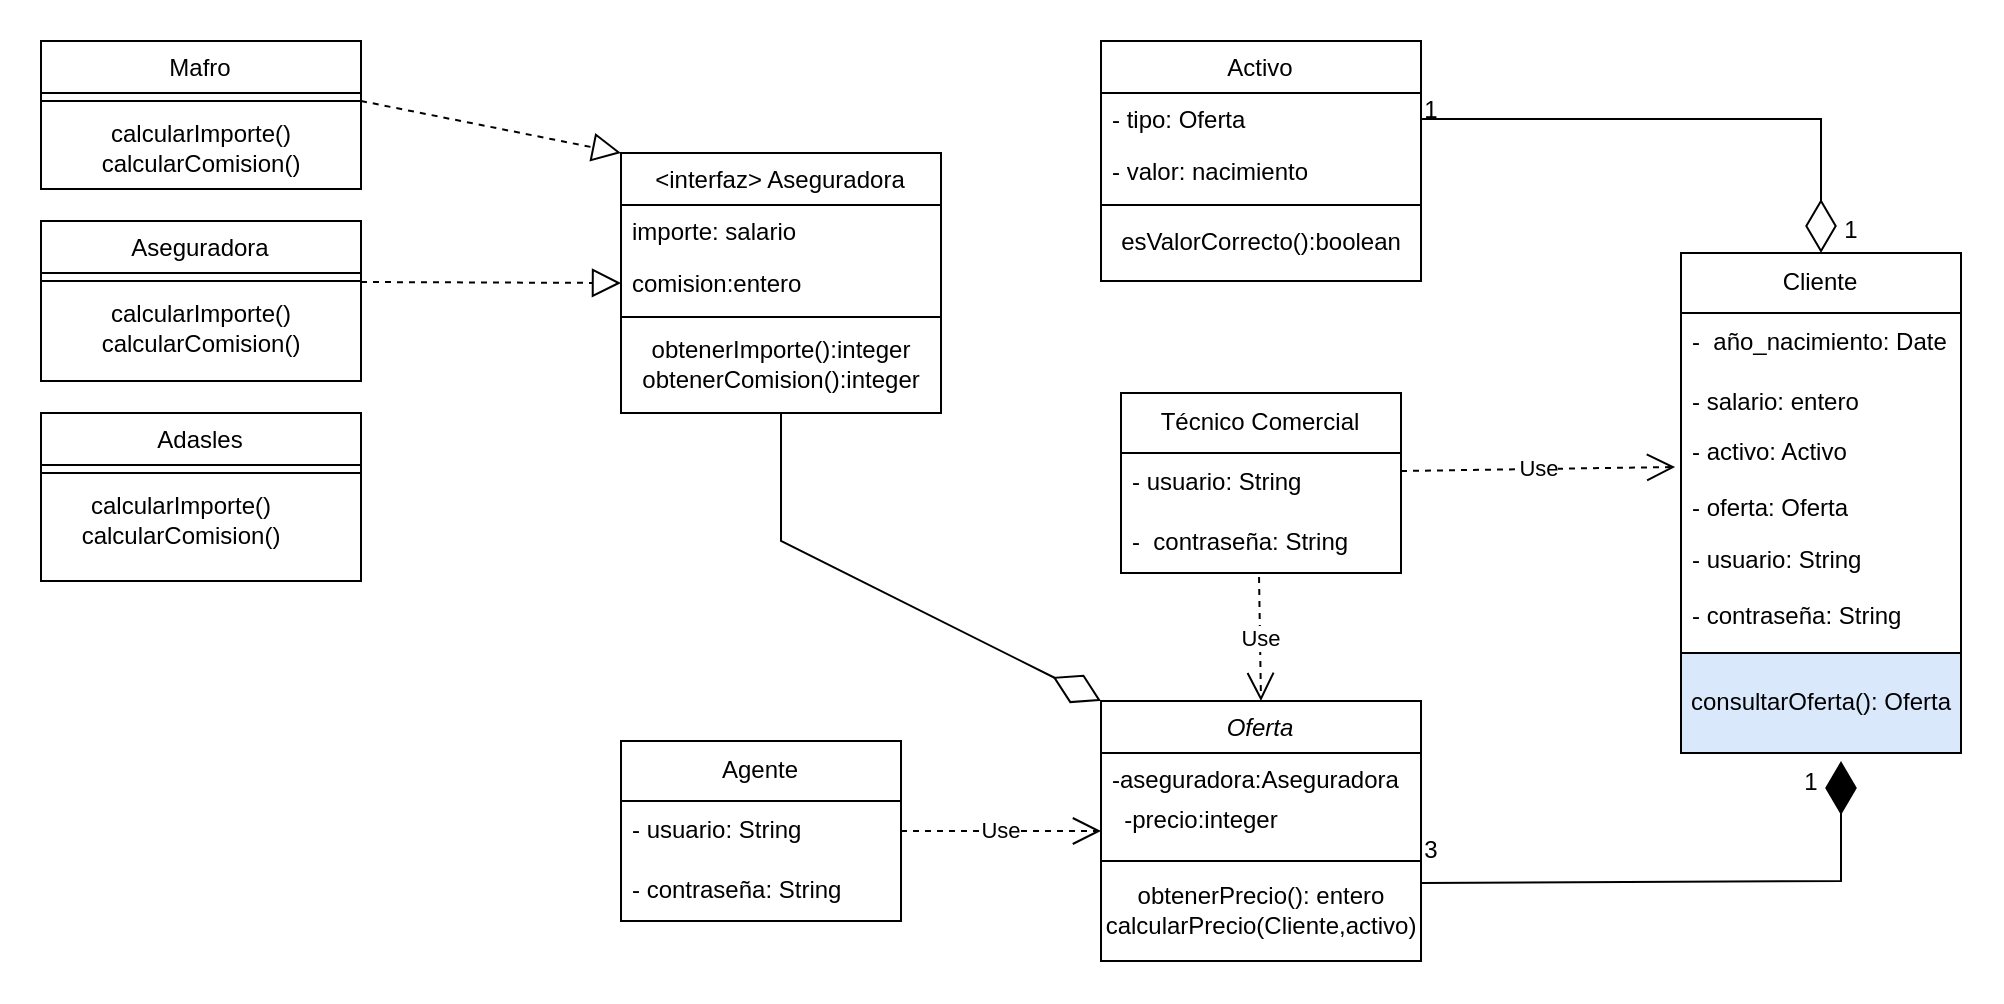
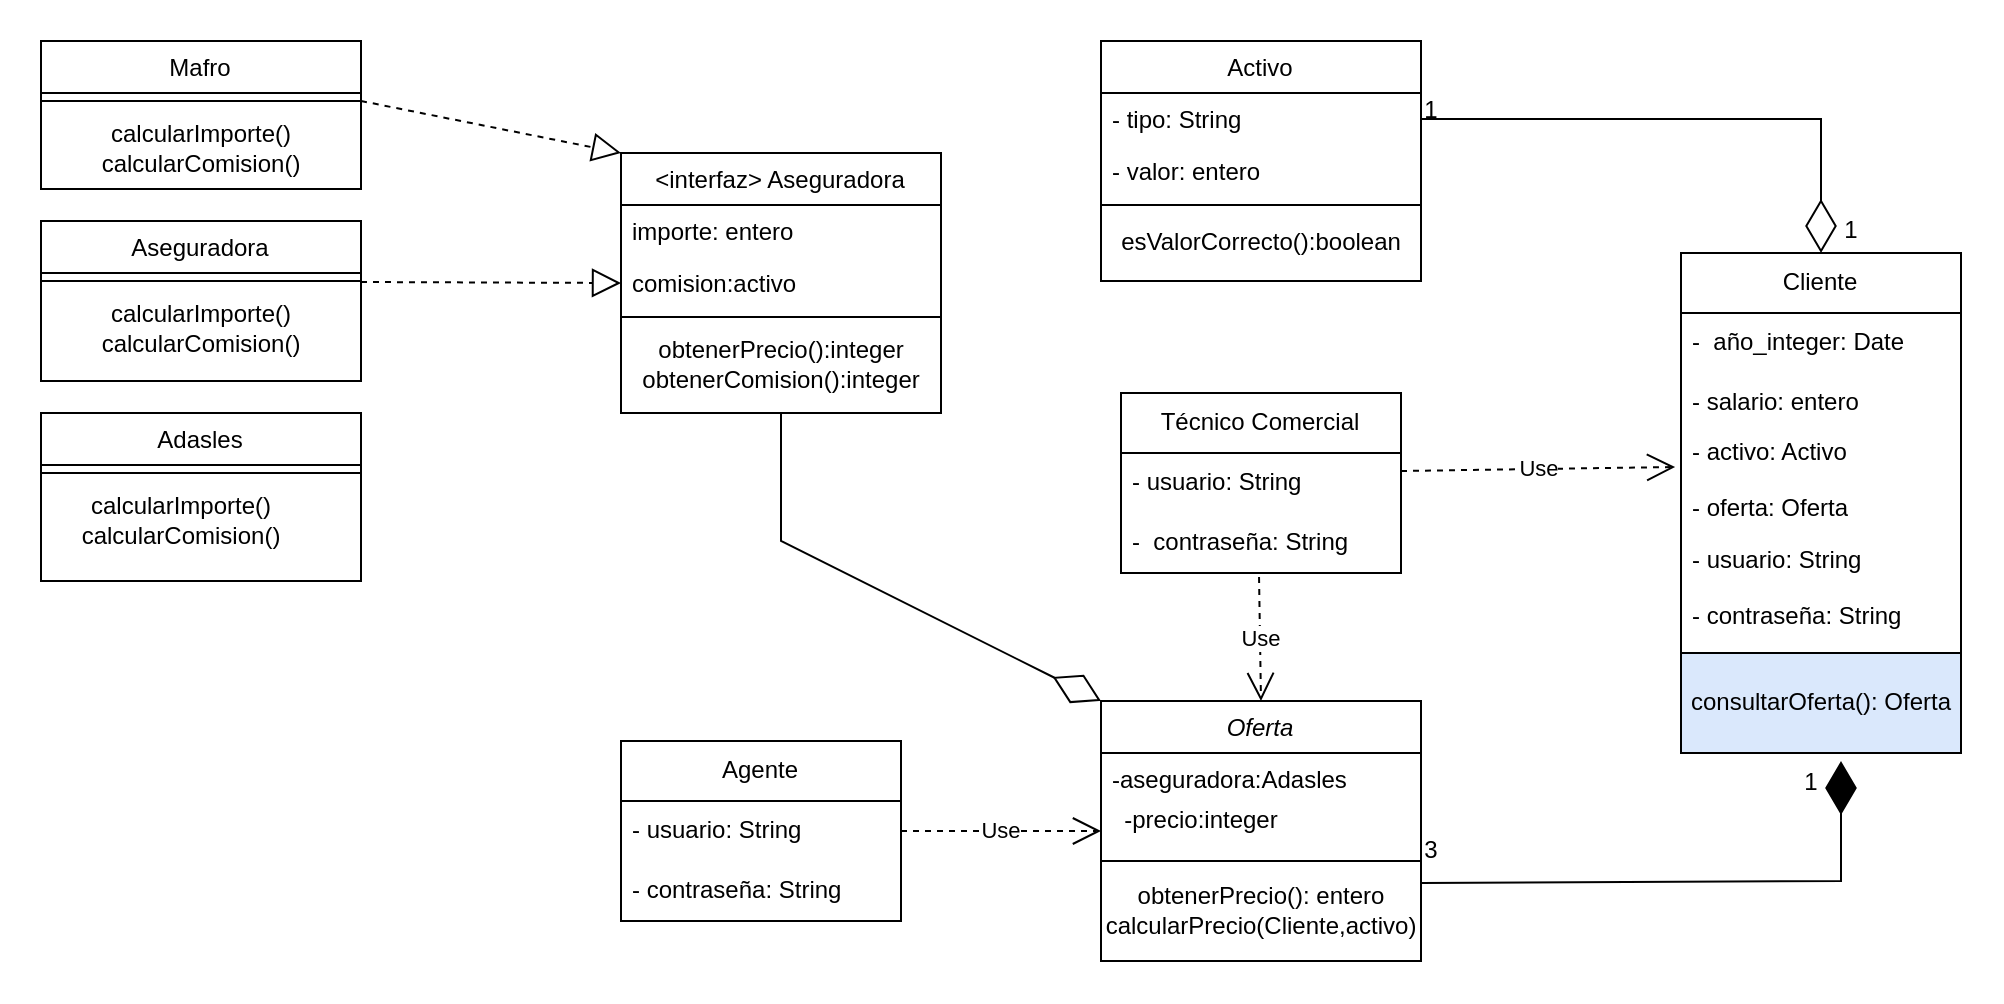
node "- tipo: Oferta": label "- tipo: Oferta" -> "- tipo: String"
node "- valor: nacimiento": label "- valor: nacimiento" -> "- valor: entero"
node "importe: salario": label "importe: salario" -> "importe: entero"
node "comision:entero": label "comision:entero" -> "comision:activo"
node "- año_nacimiento: Date": label "- año_nacimiento: Date" -> "- año_integer: Date"
node "obtenerImporte():integer obtenerComision():integer": label "obtenerImporte():integer obtenerComision():integer" -> "obtenerPrecio():integer obtenerComision():integer"
node "-aseguradora:Aseguradora": label "-aseguradora:Aseguradora" -> "-aseguradora:Adasles"
